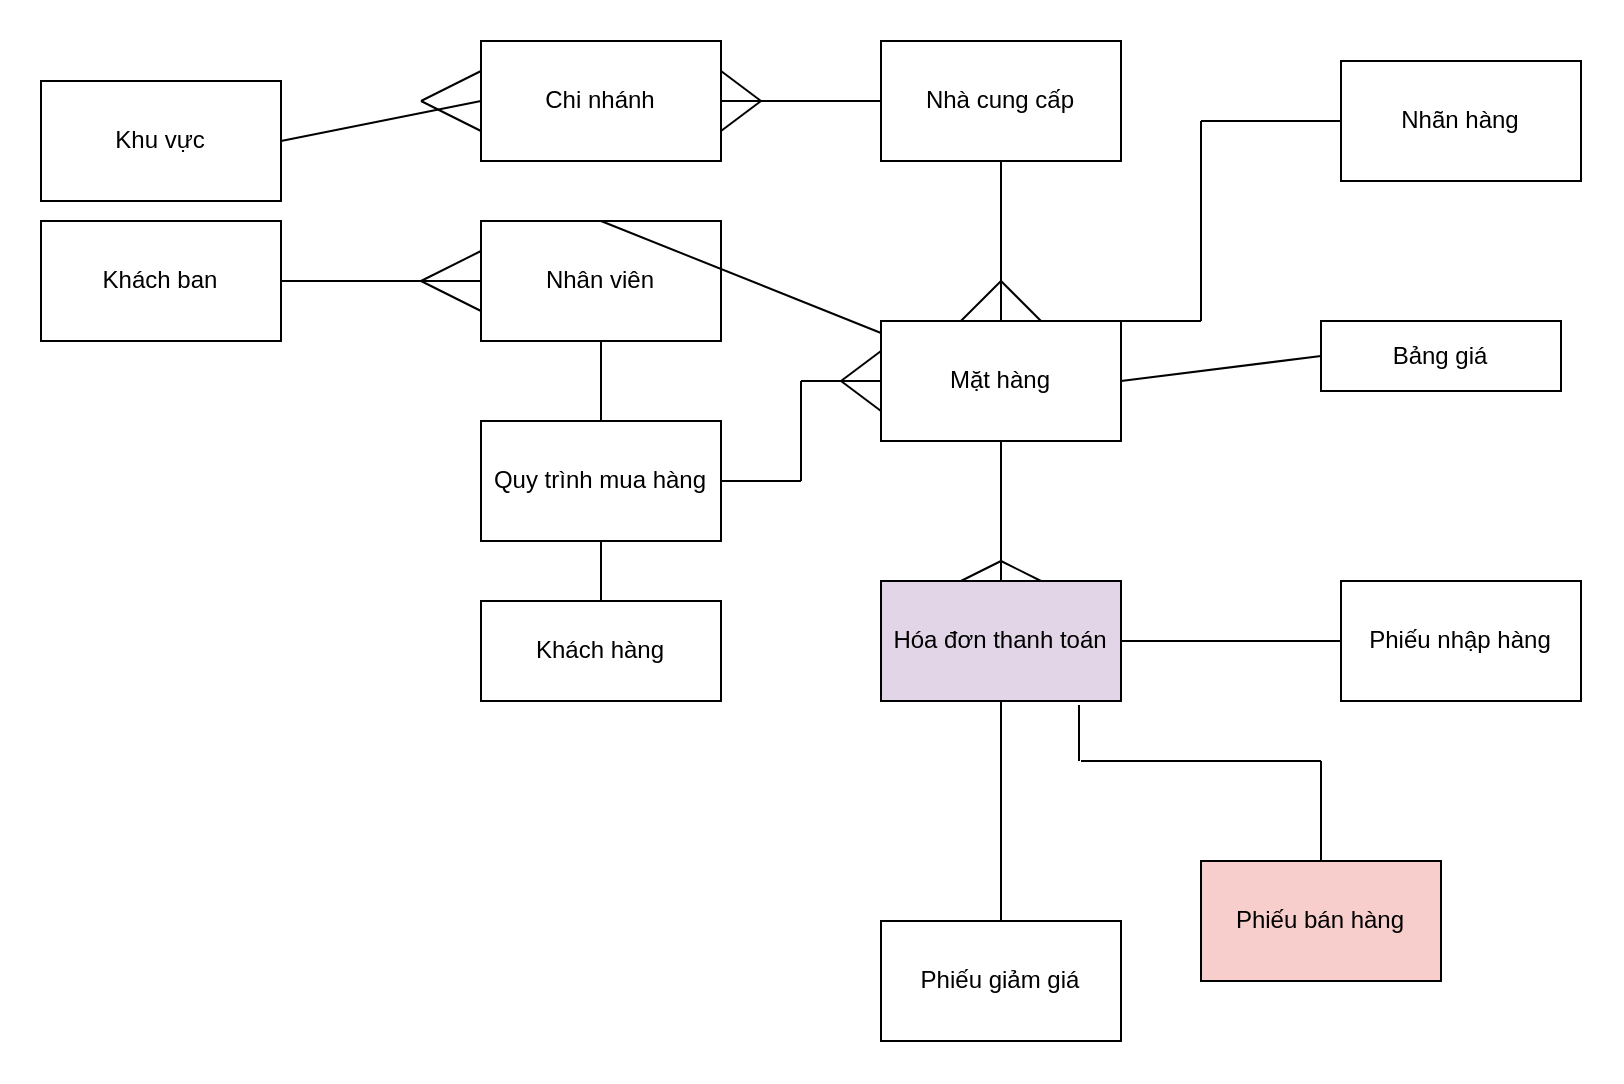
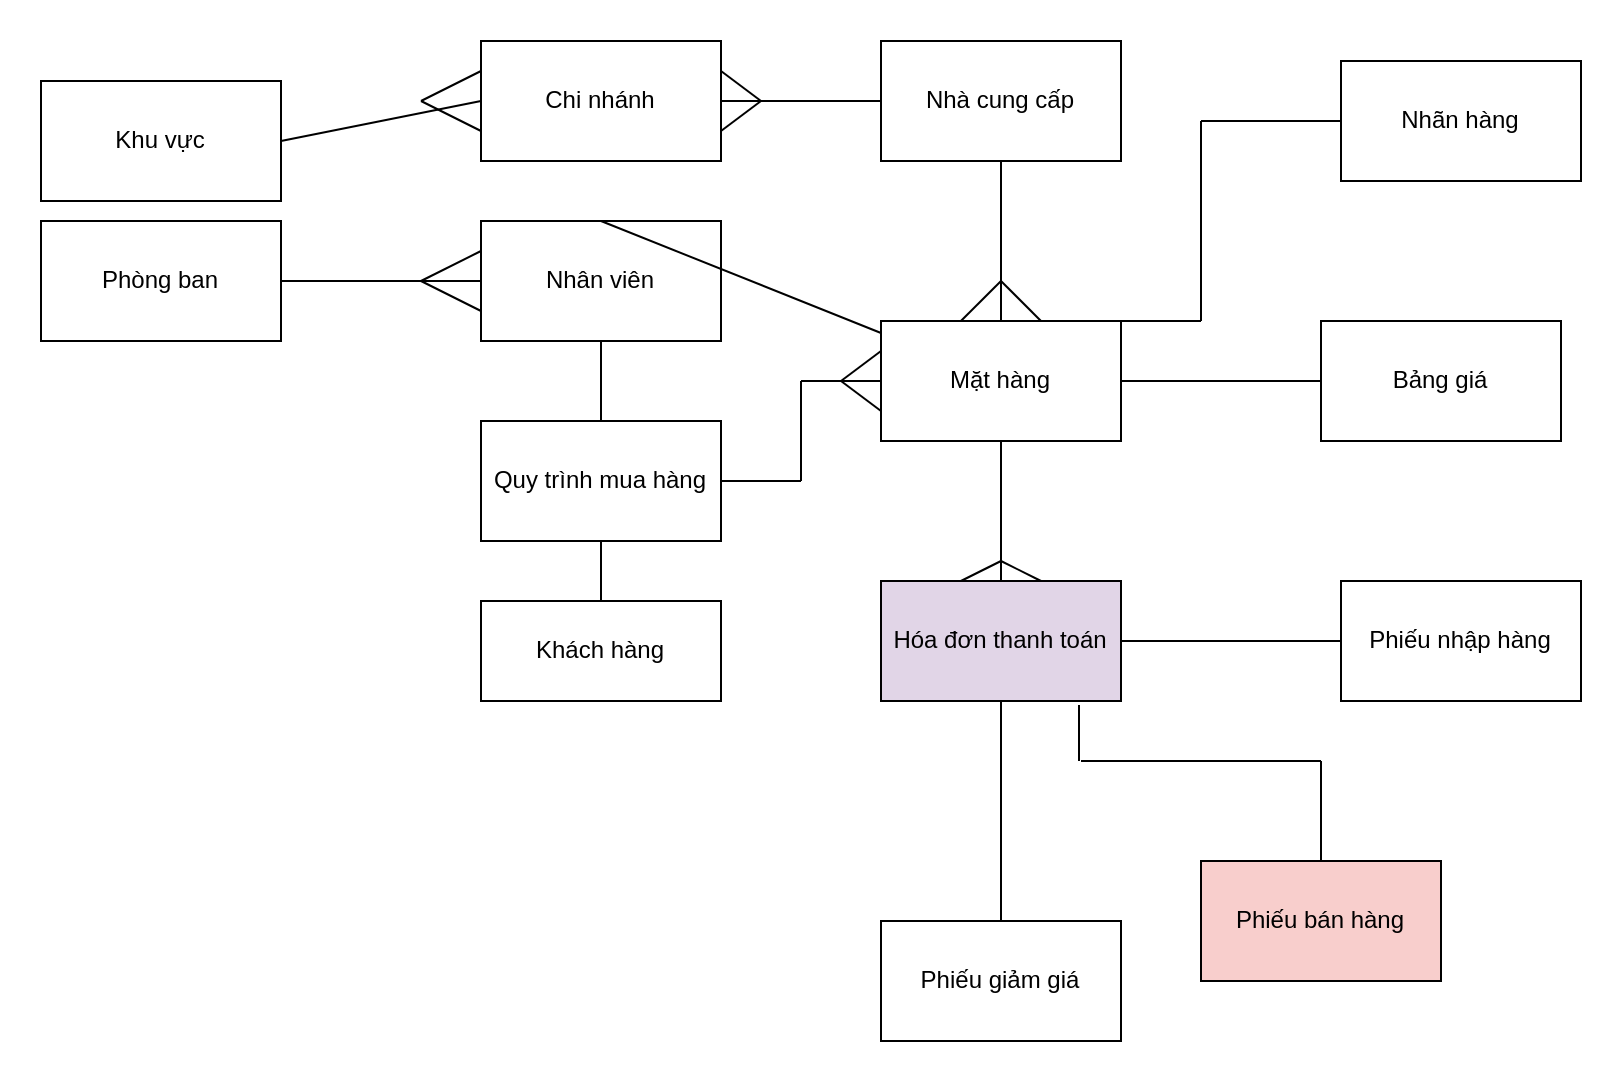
node "Khách ban": label "Khách ban" -> "Phòng ban"
node "Bảng giá": size 240x70 -> 240x120
